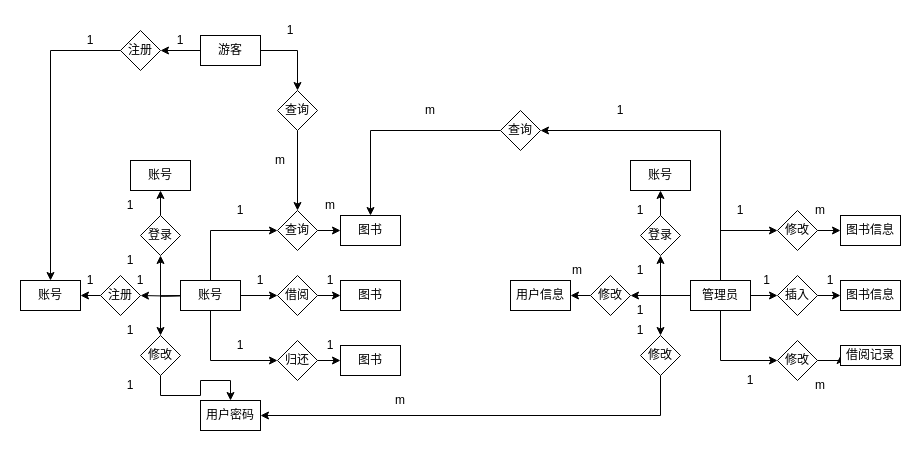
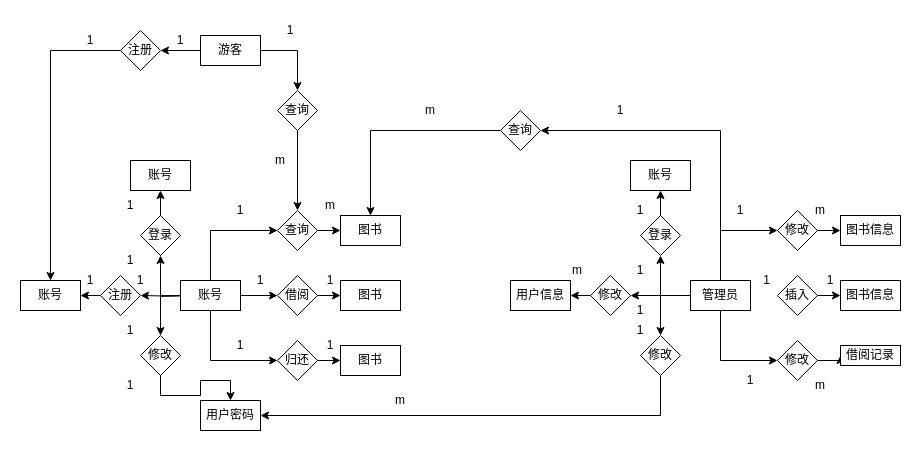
edge "管理员" -> "插入": removed
